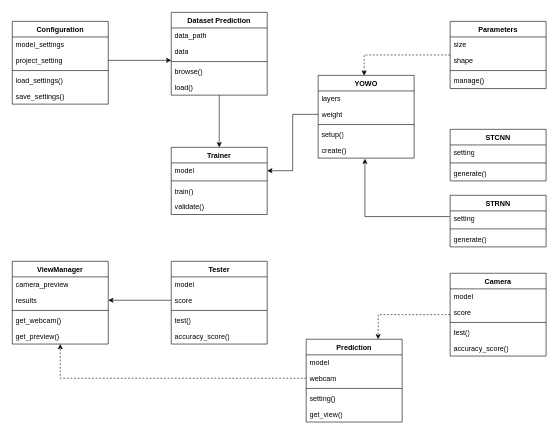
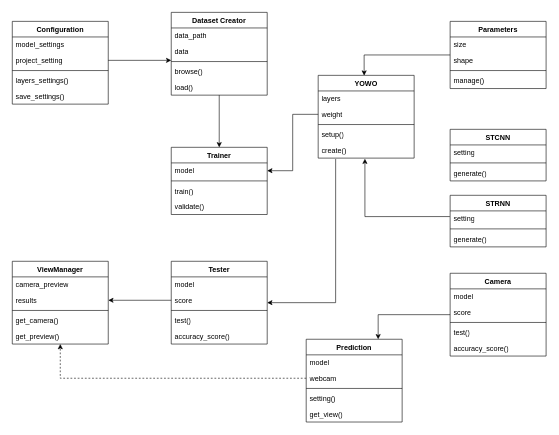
node "Dataset Prediction": label "Dataset Prediction" -> "Dataset Creator"
edge "Parameters" -> "YOWO": style dashed -> solid
node "load_settings()": label "load_settings()" -> "layers_settings()"
edge "create()" -> "Tester": added
edge "Camera" -> "Prediction": style dashed -> solid
node "get_webcam()": label "get_webcam()" -> "get_camera()"
